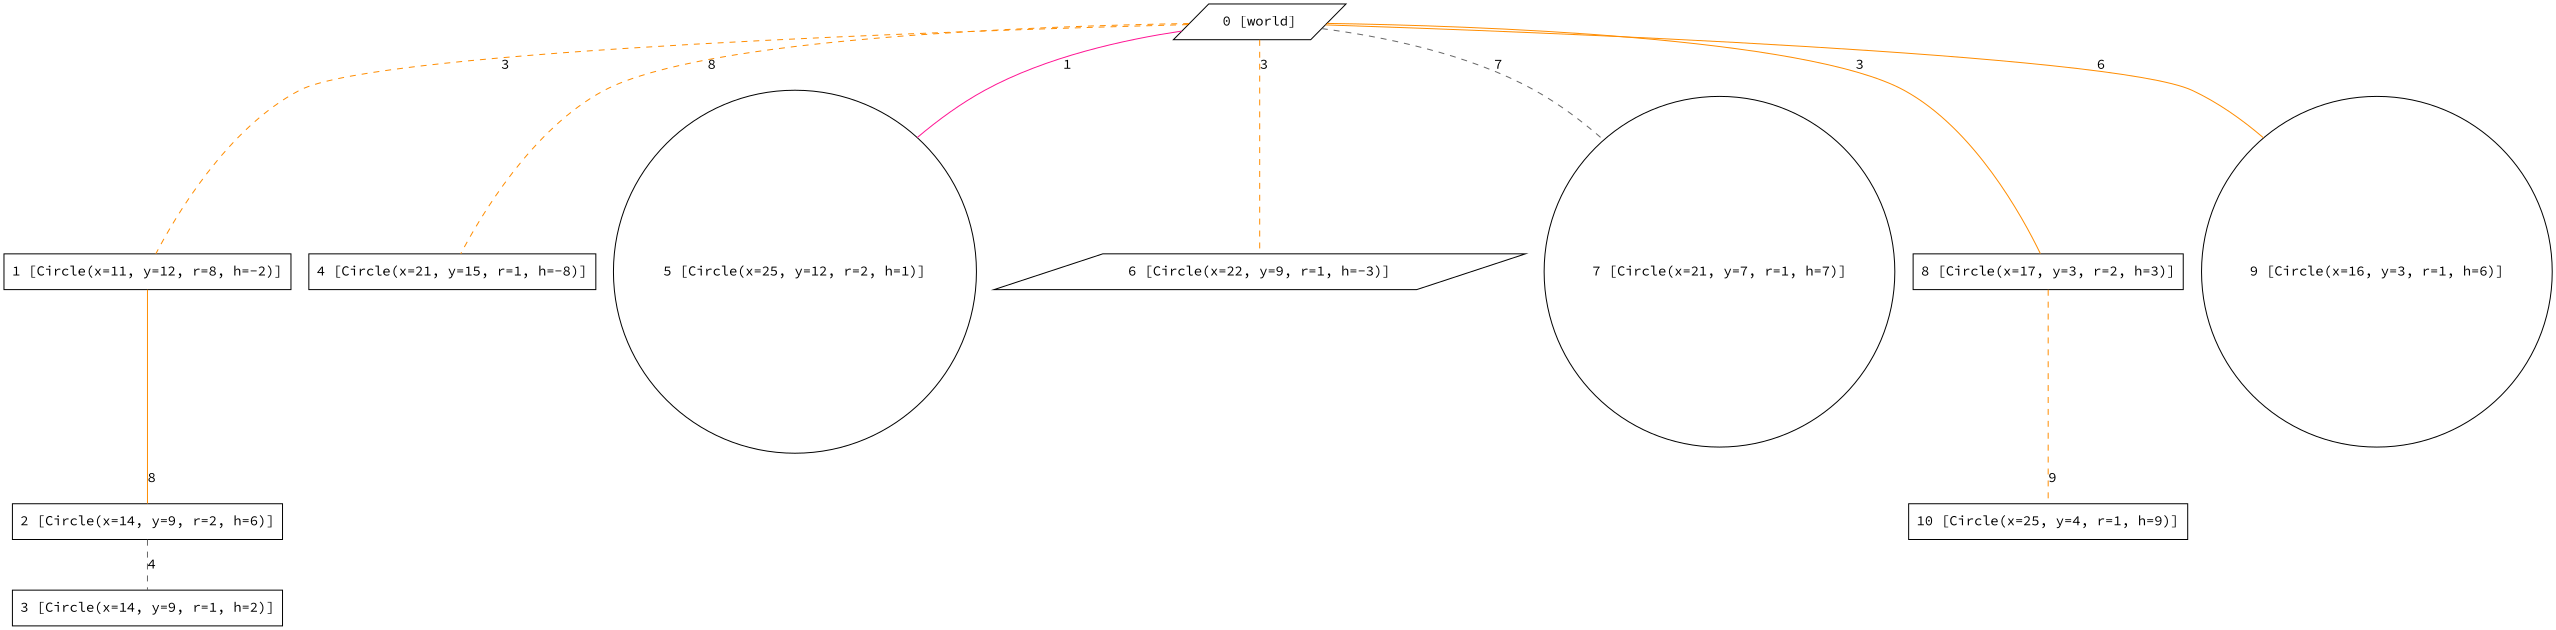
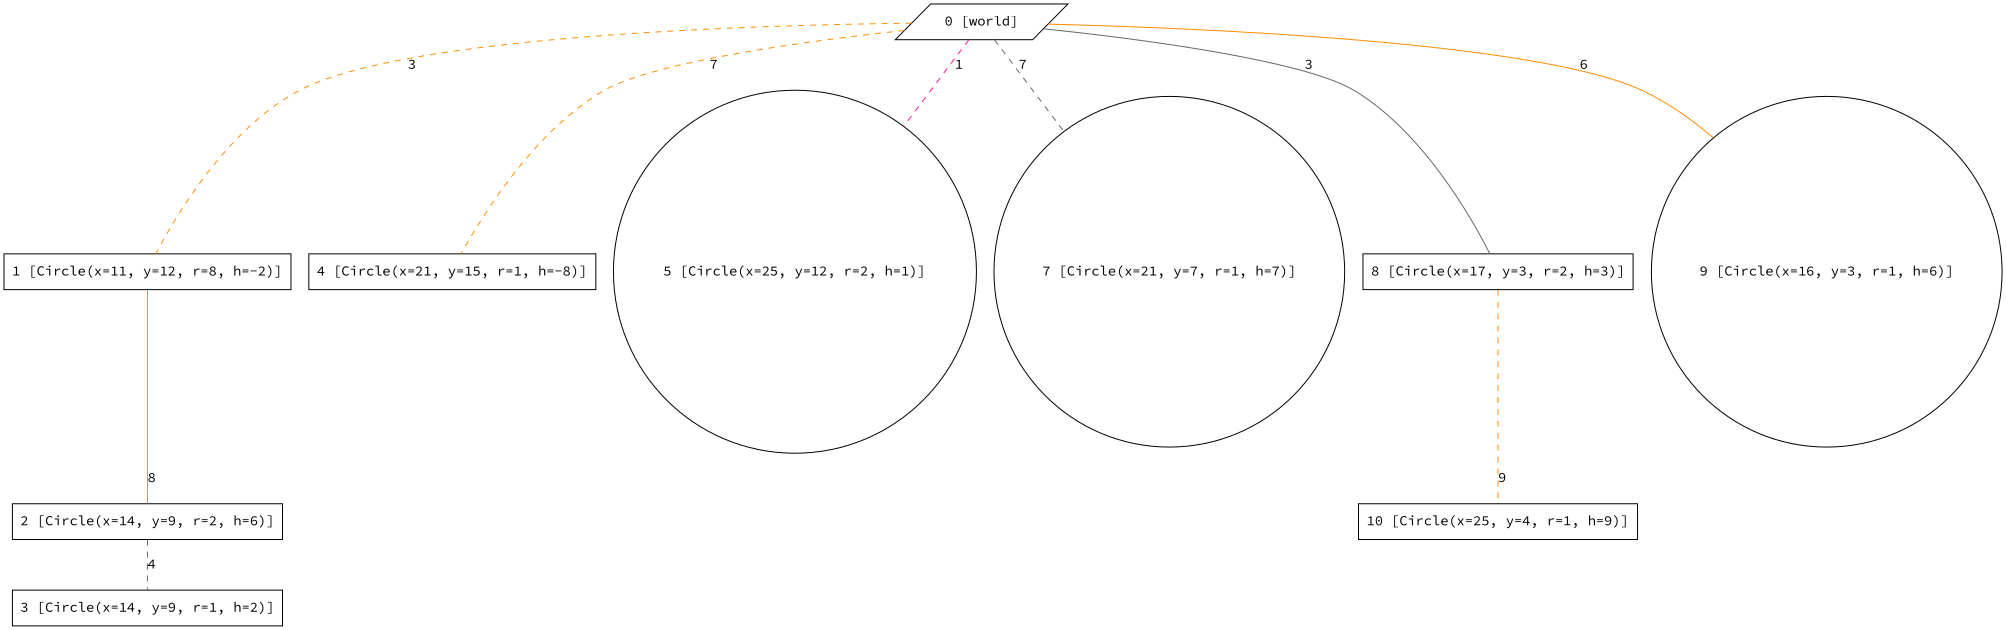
edge "0 [world]" -- "8 [Circle(x=17, y=3, r=2, h=3)]": color darkorange -> gray40
edge "0 [world]" -- "4 [Circle(x=21, y=15, r=1, h=-8)]": label "8" -> "7"
edge "0 [world]" -- "5 [Circle(x=25, y=12, r=2, h=1)]": style solid -> dashed
node "6 [Circle(x=22, y=9, r=1, h=-3)]": removed
